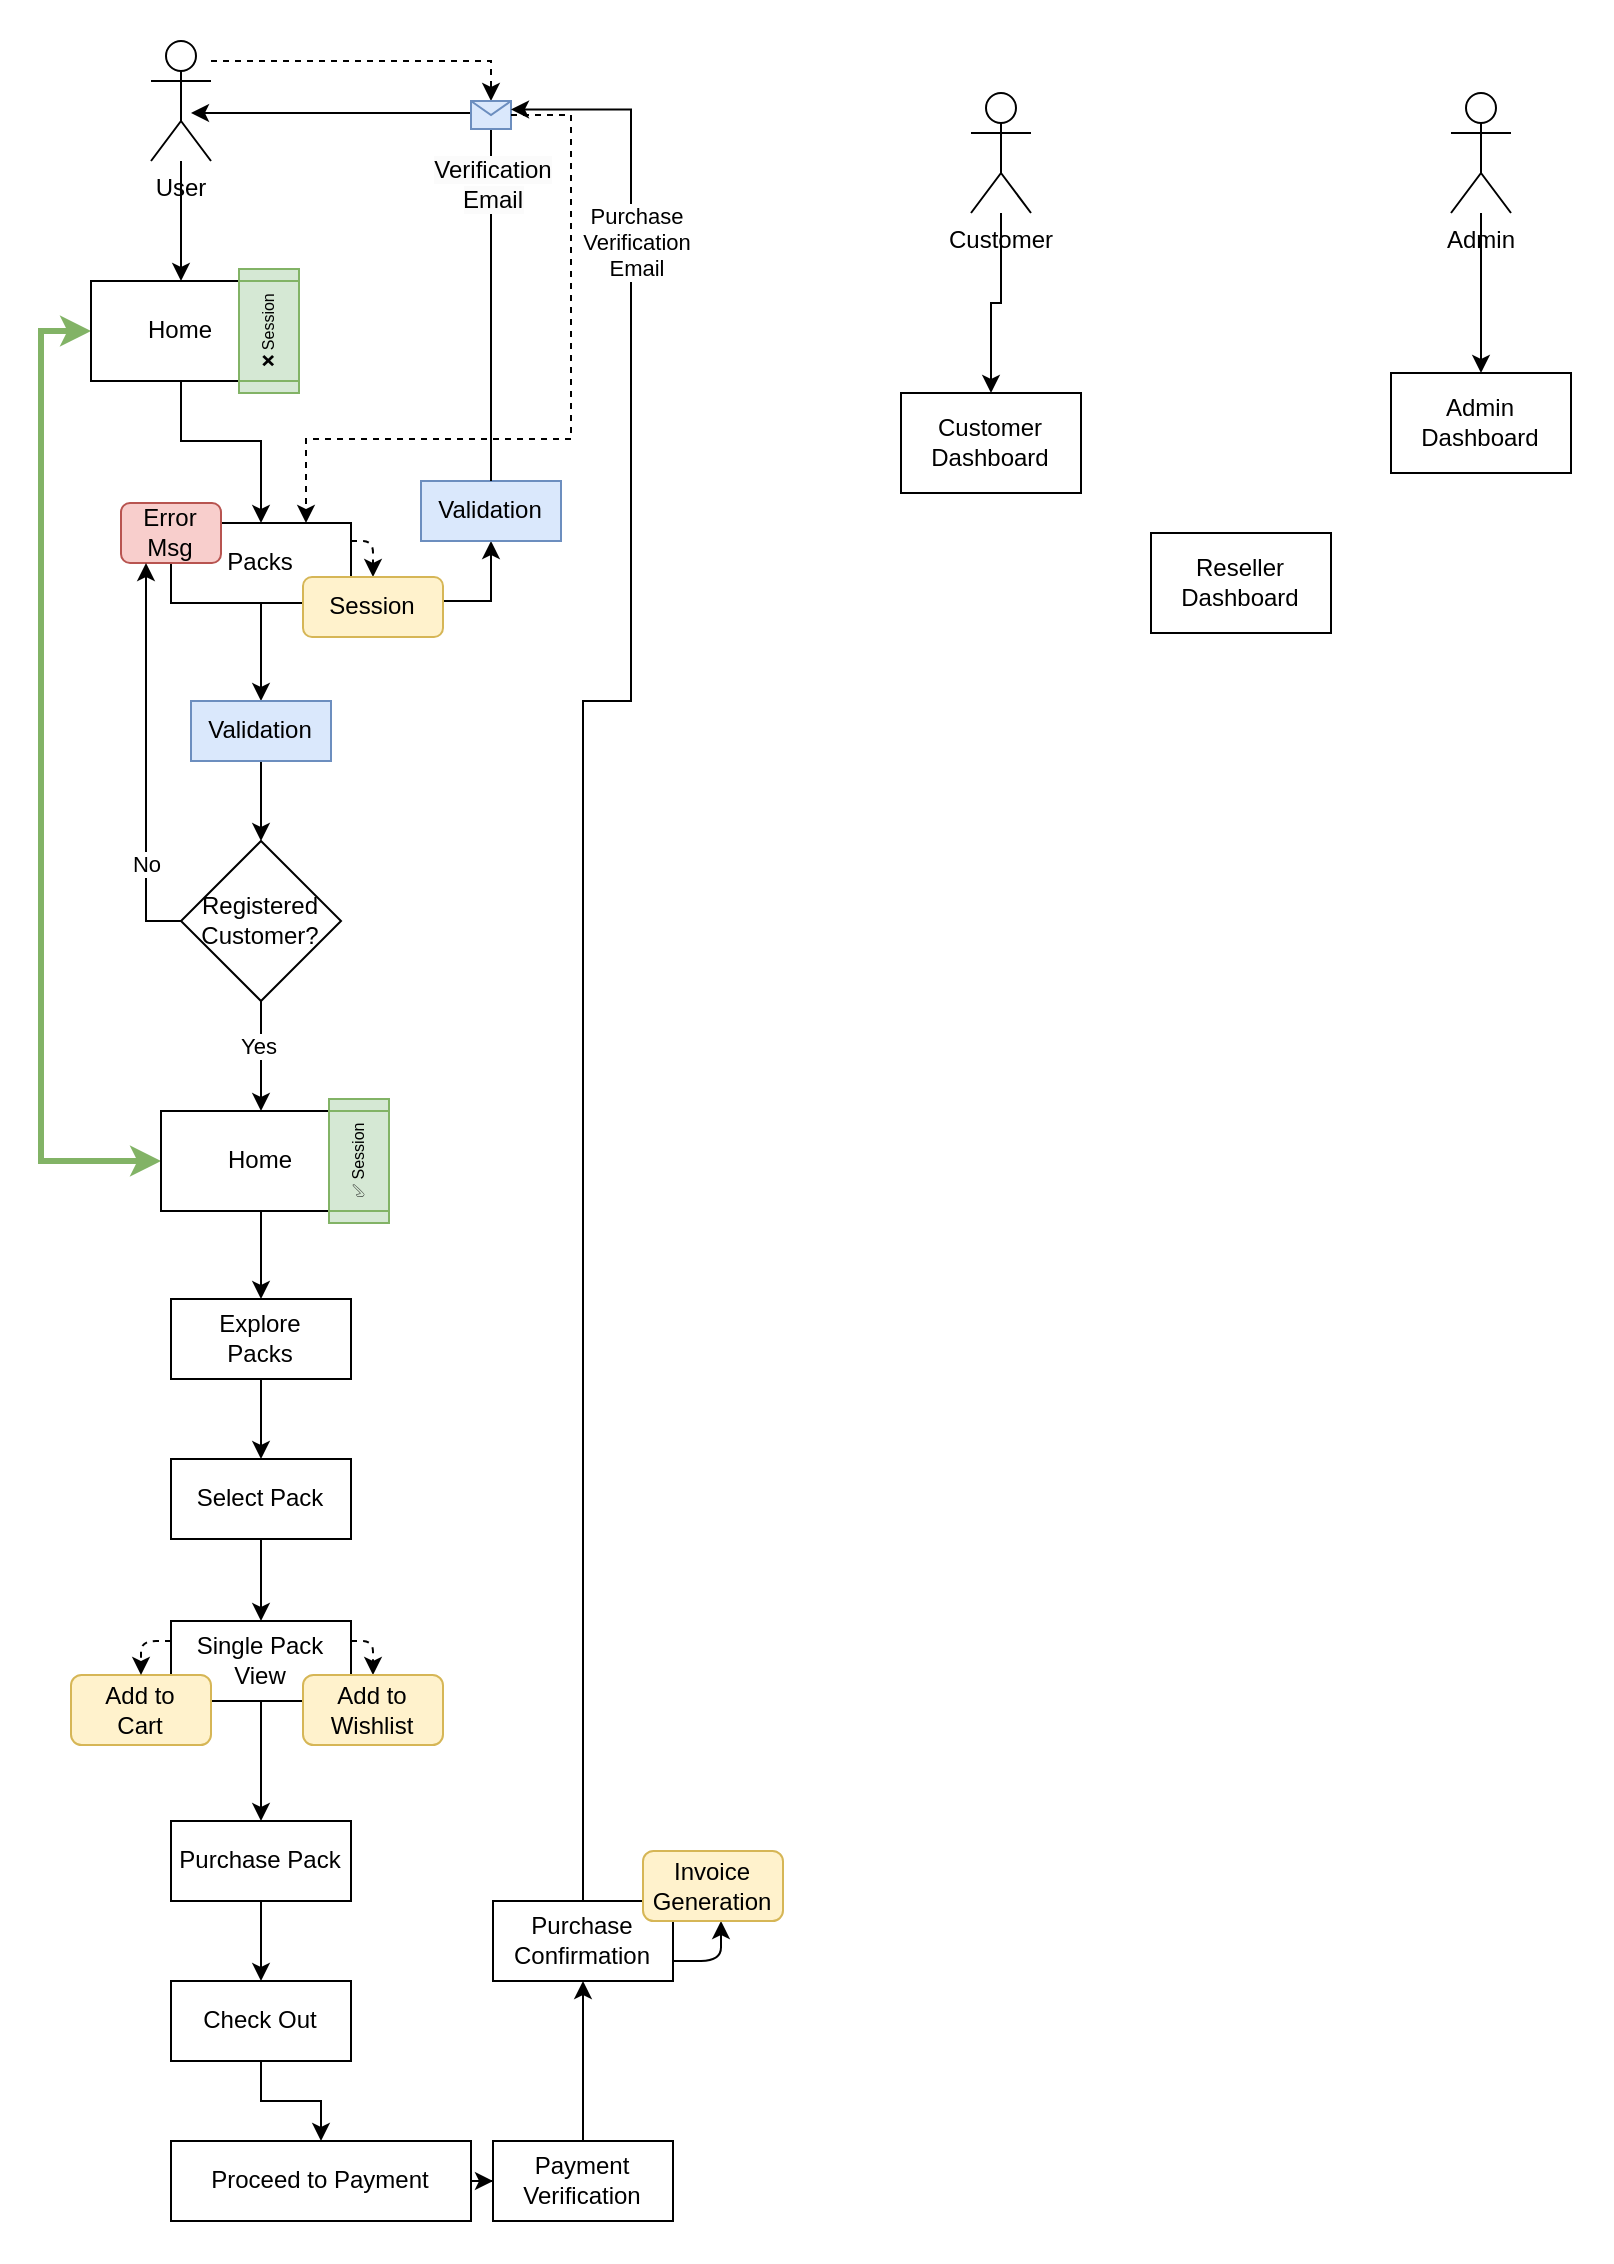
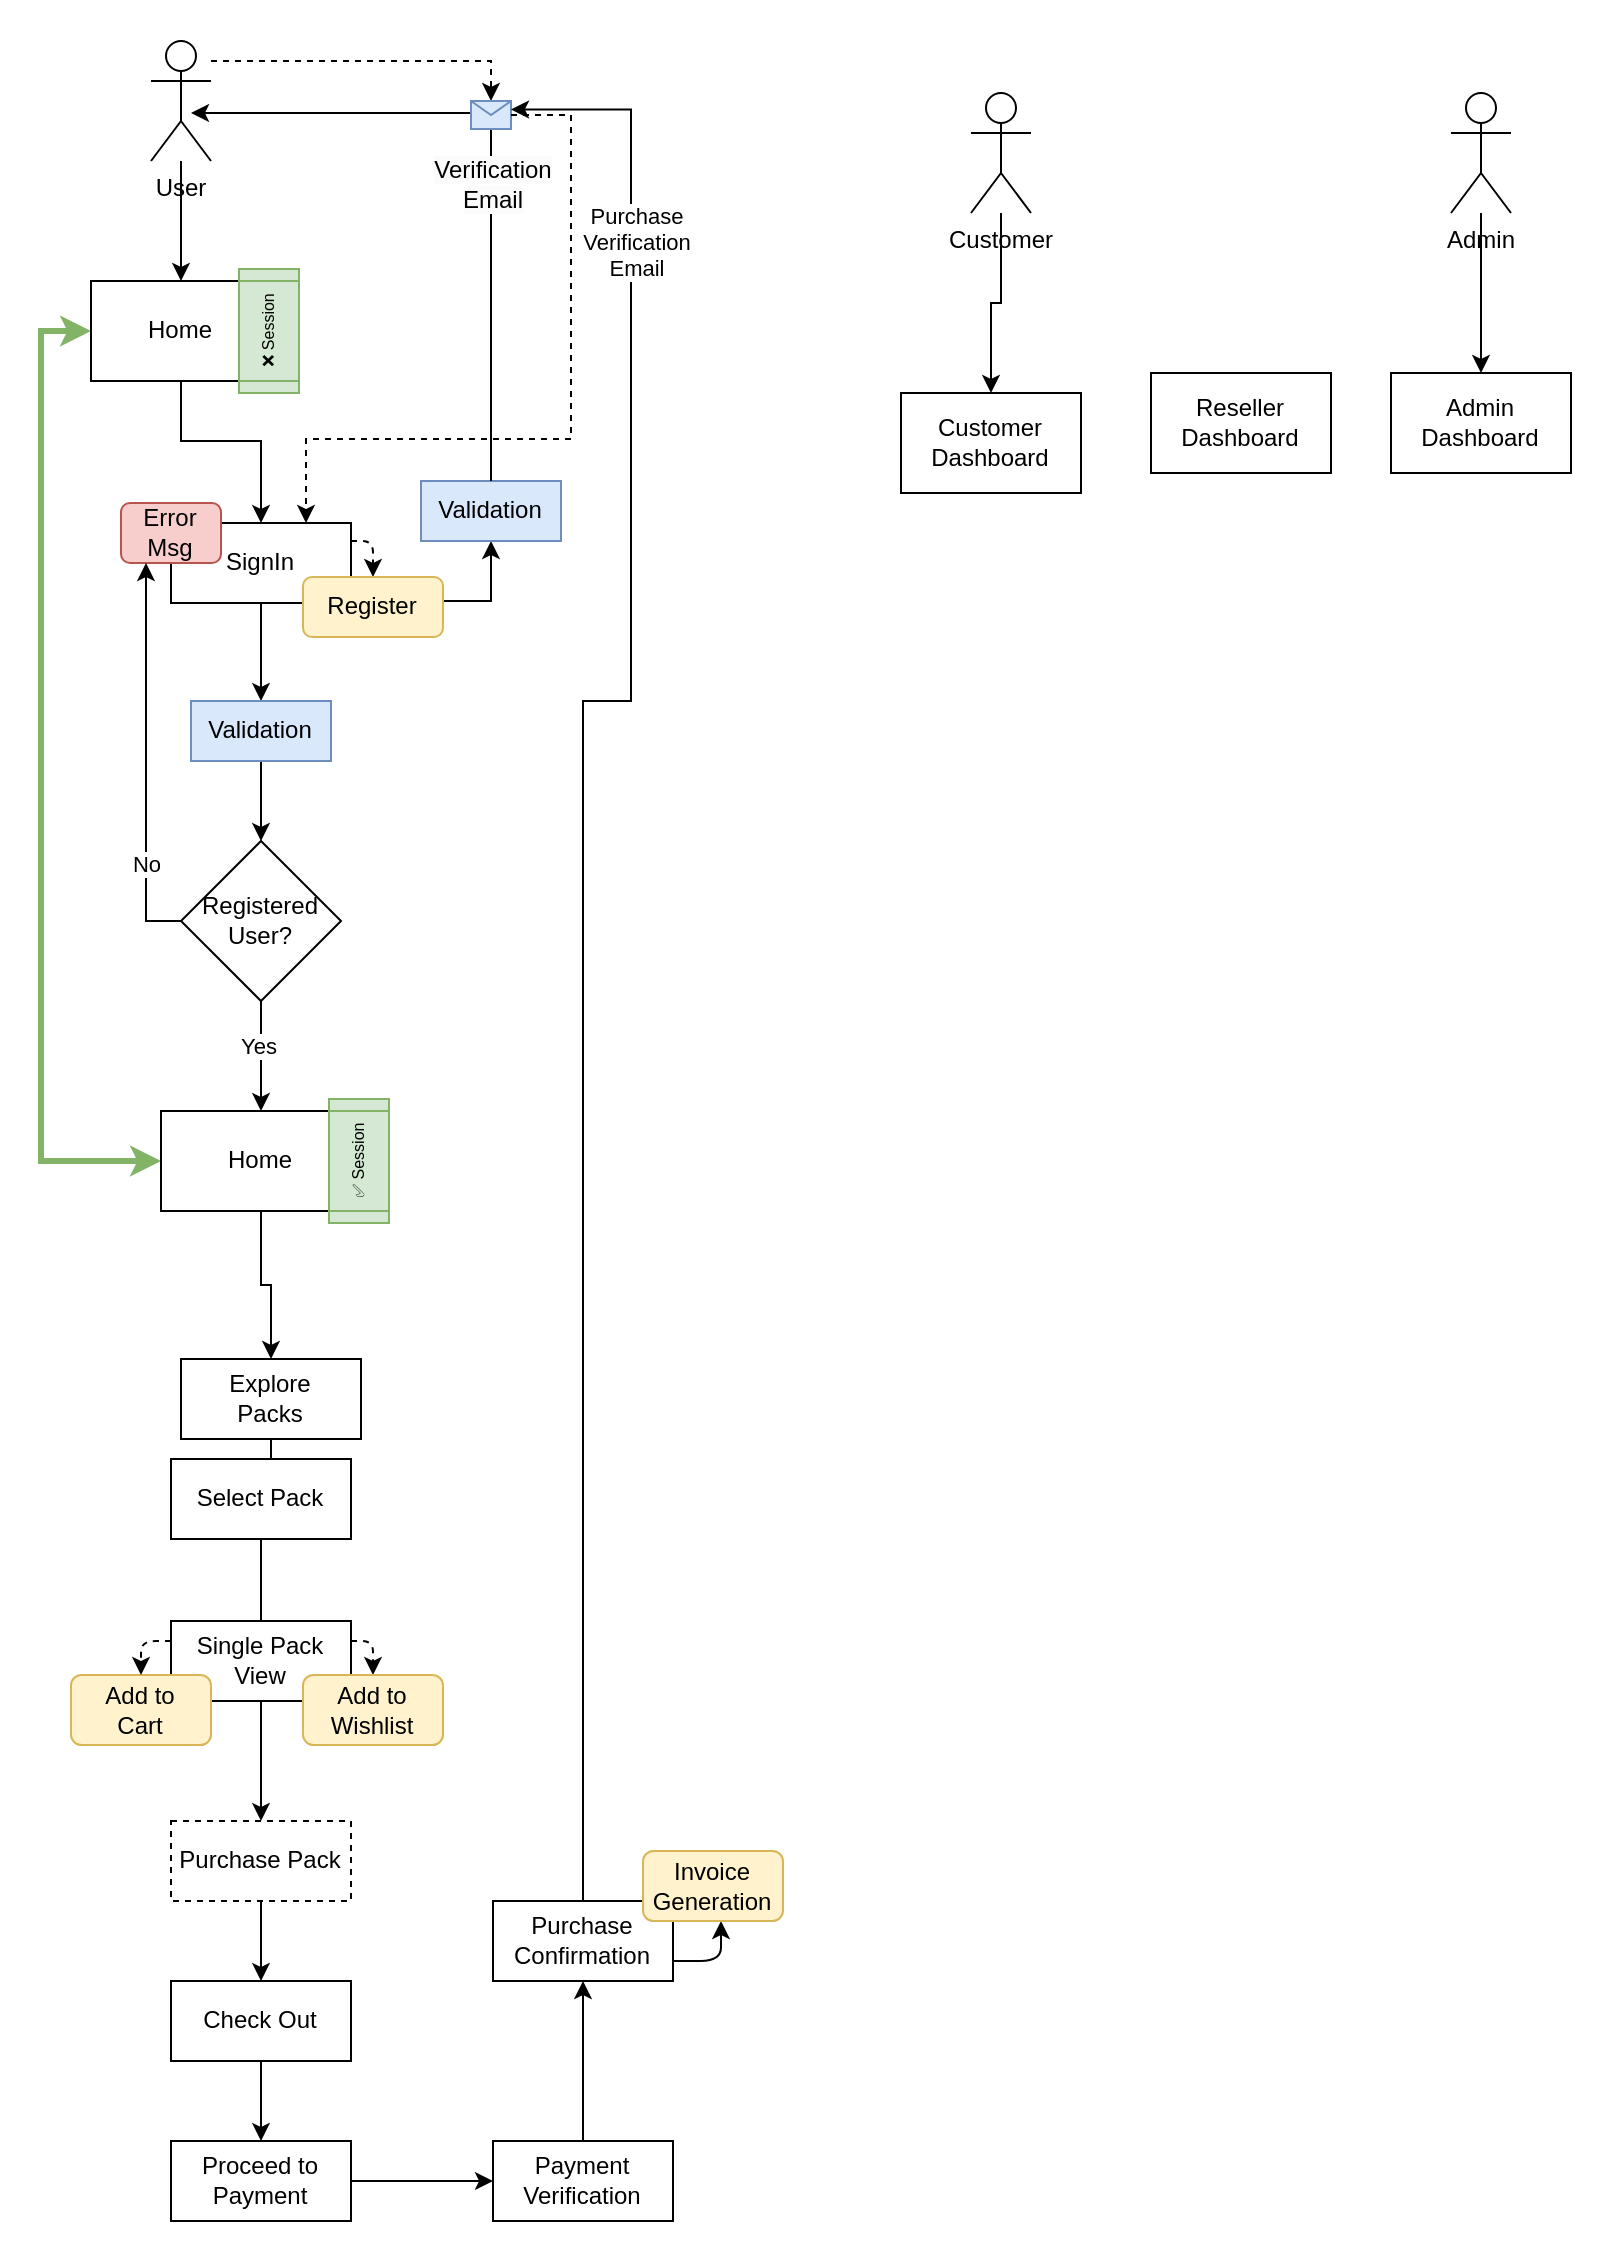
node "Packs": label "Packs" -> "SignIn"
node "Reseller Dashboard": moved (1241, 583) -> (1241, 423)
node "Session": label "Session" -> "Register"
node "Registered Customer?": label "Registered Customer?" -> "Registered User?"
node "Explore Packs": moved (261, 1339) -> (271, 1399)
edge "Select Pack" -> "Single Pack View": arrowhead classic -> none
node "Purchase Pack": style solid -> dashed
node "Proceed to Payment": size 300x80 -> 180x80
